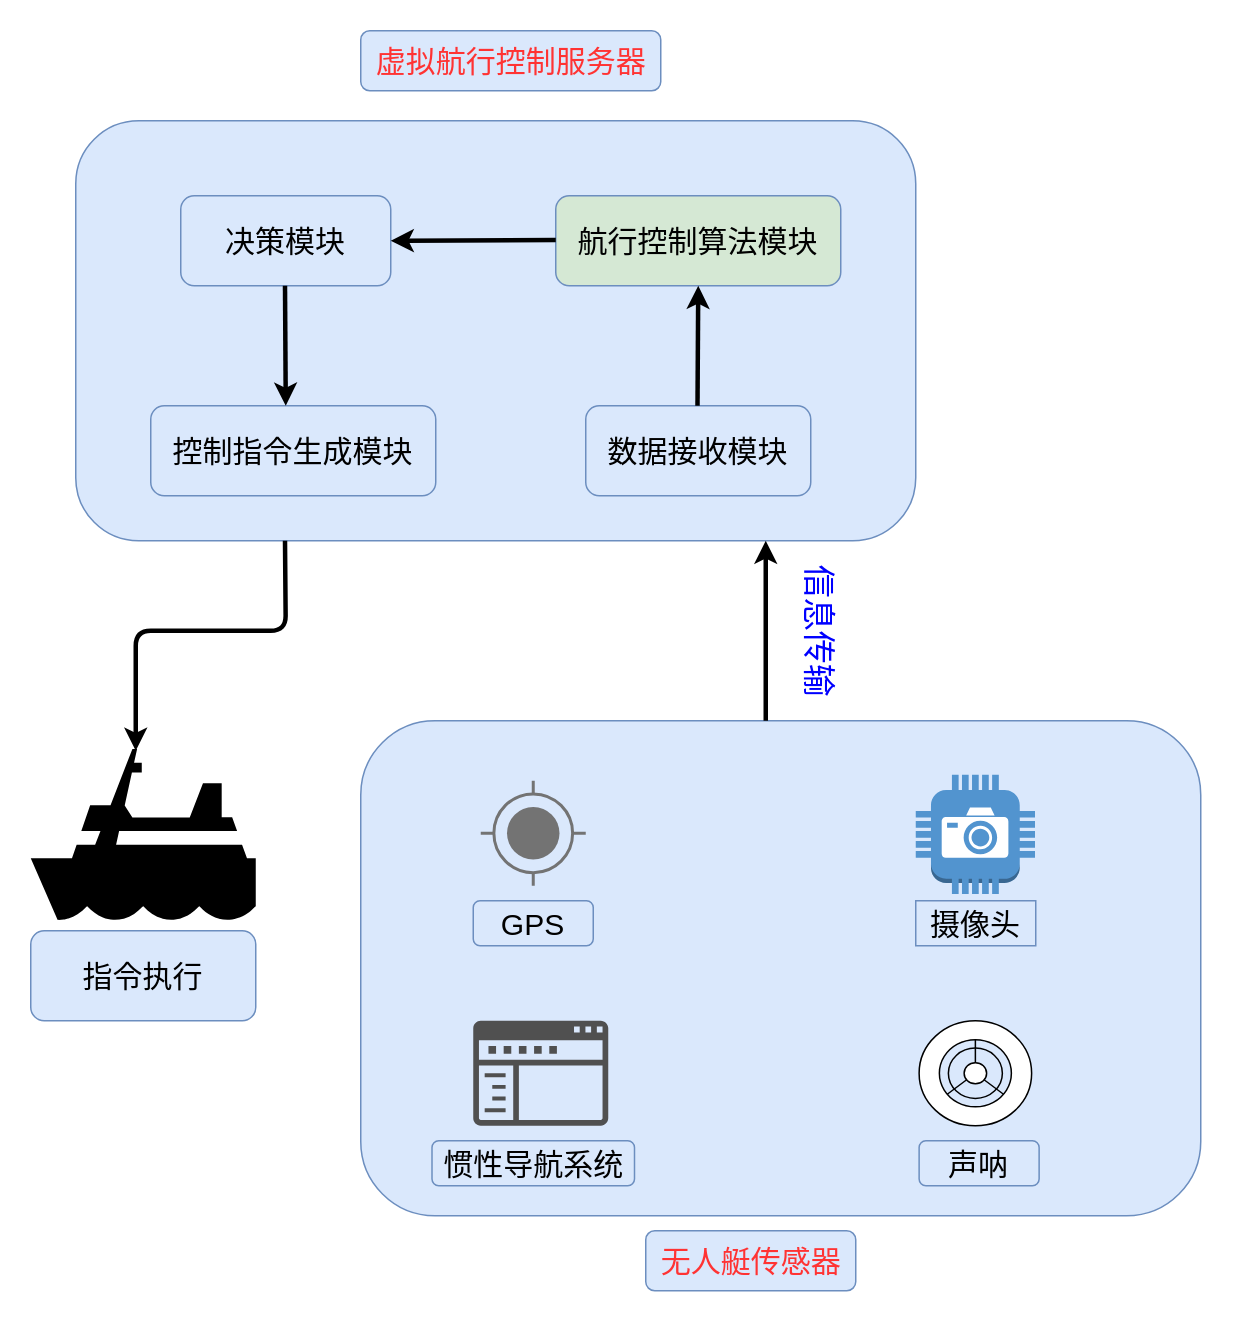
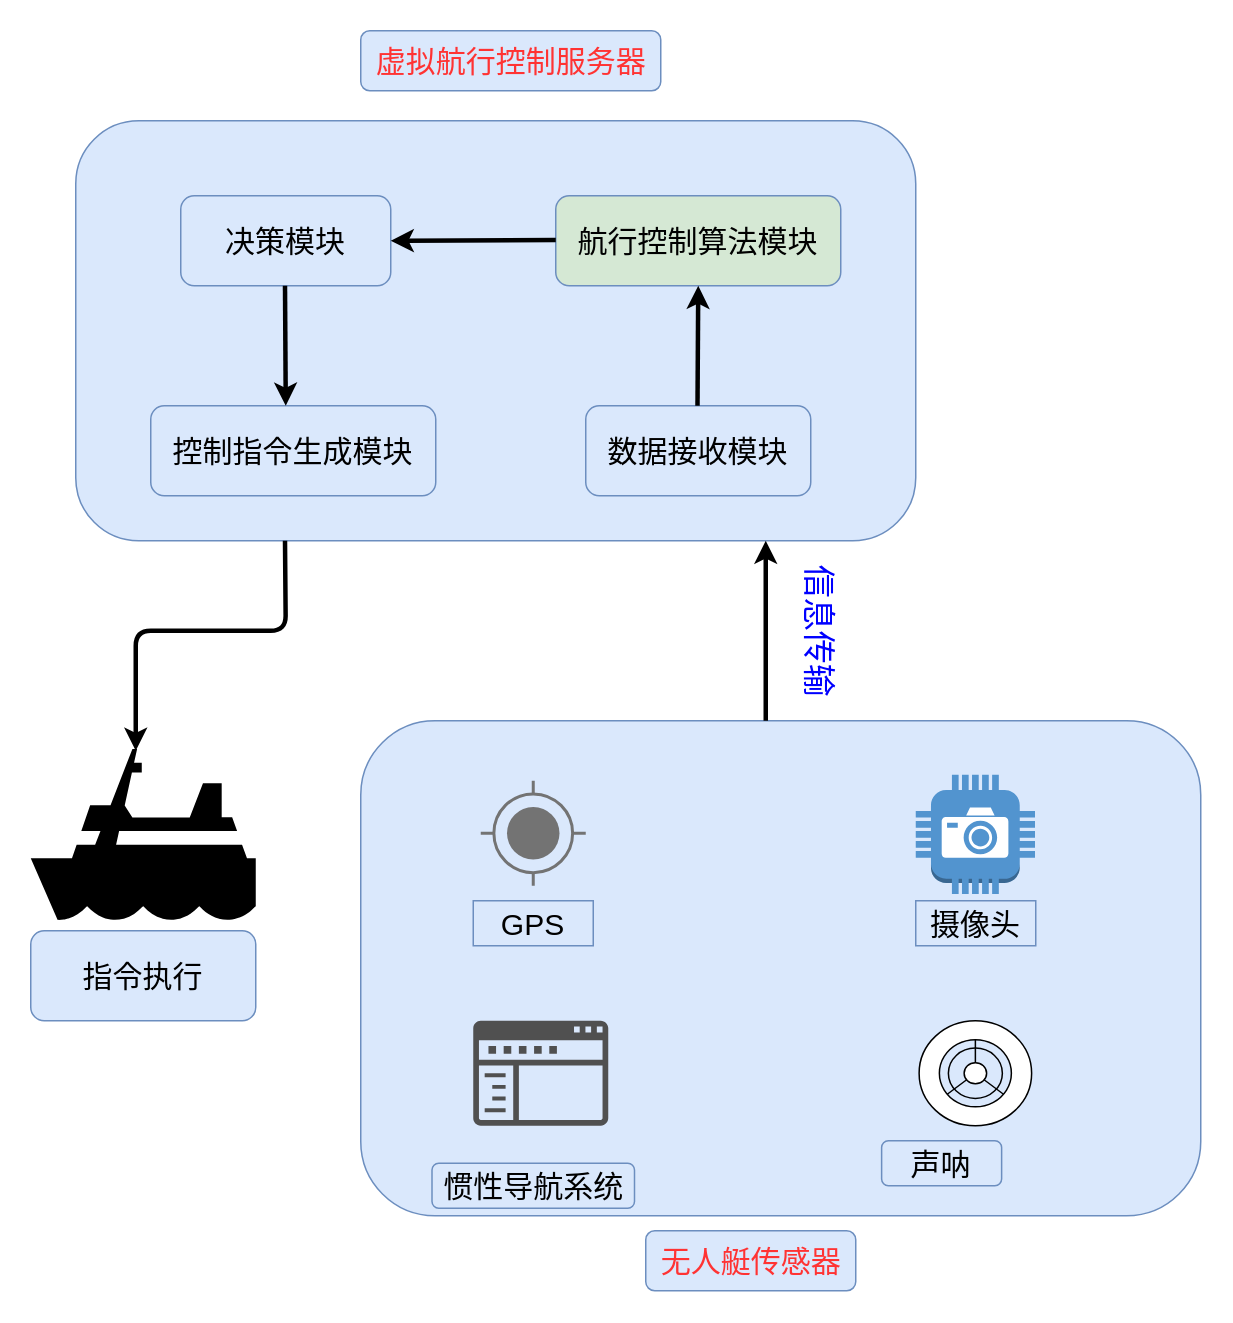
node "GPS": shape rounded rectangle -> rectangle
node "惯性导航系统": moved (533, 1163) -> (533, 1186)
node "声呐": moved (979, 1163) -> (942, 1163)
